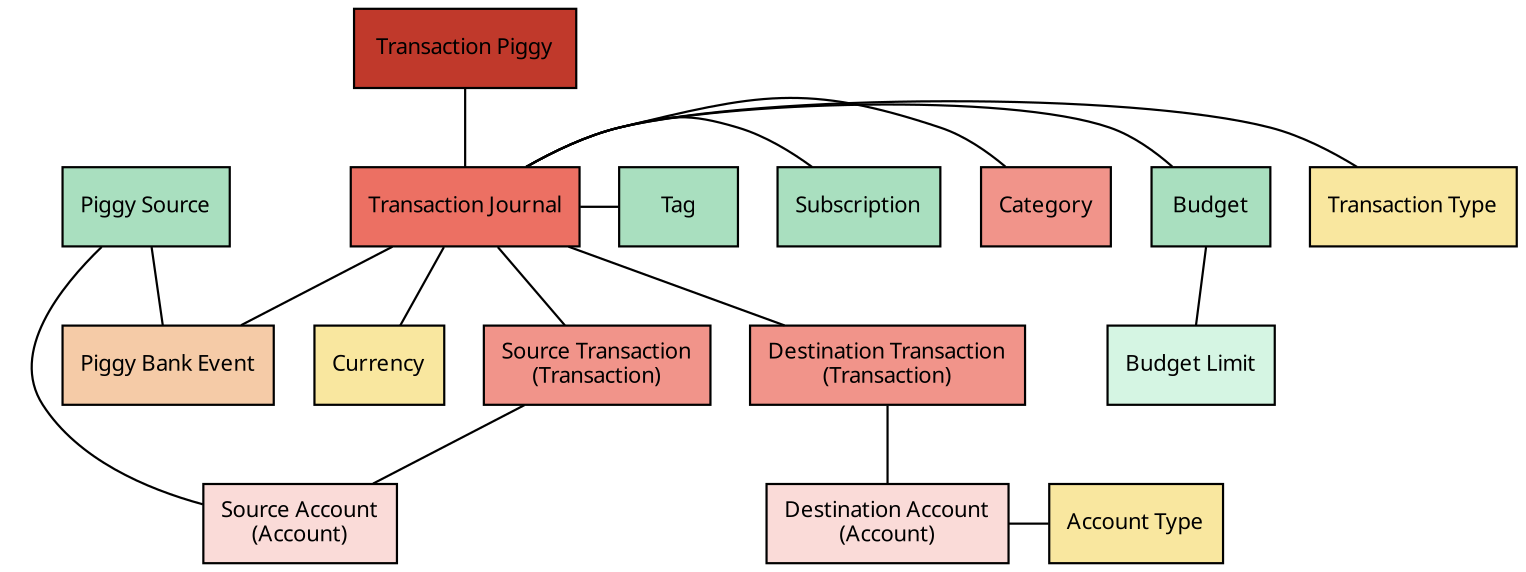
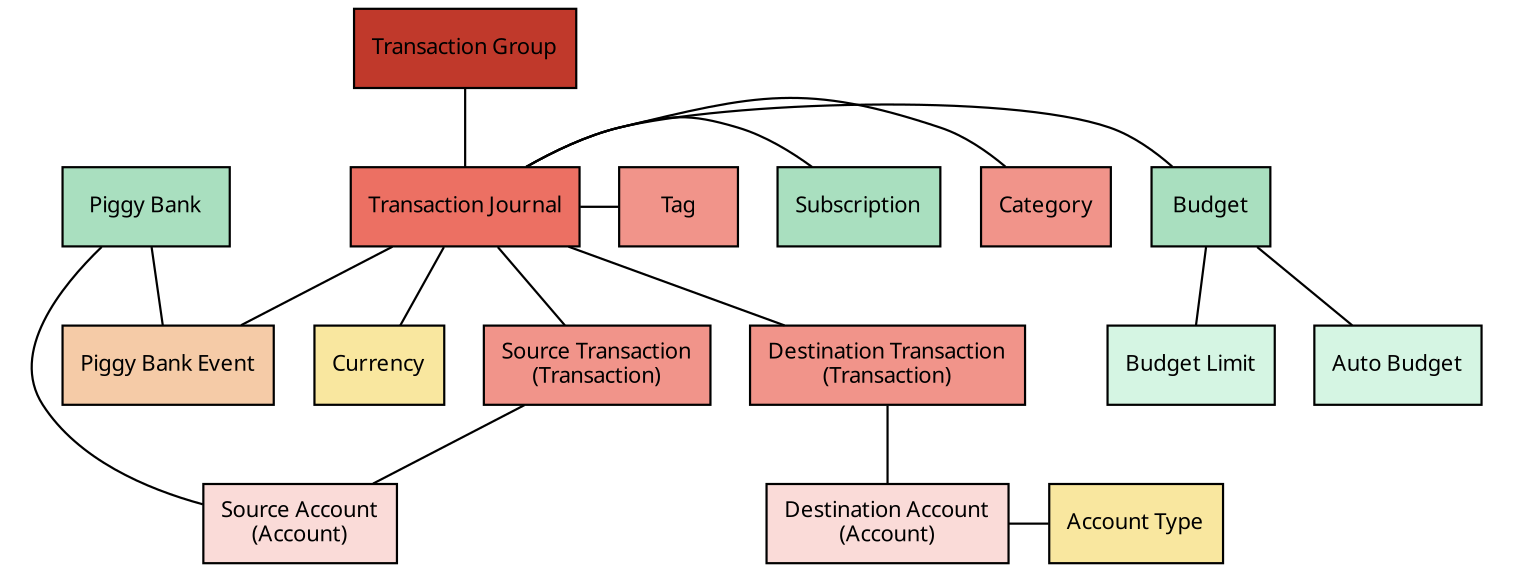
node "Transaction Piggy": label "Transaction Piggy" -> "Transaction Group"
node "Piggy Source": label "Piggy Source" -> "Piggy Bank"
node "Tag": fillcolor #a9dfbf -> #f1948a
node "Transaction Type": removed
node "Auto Budget": added
